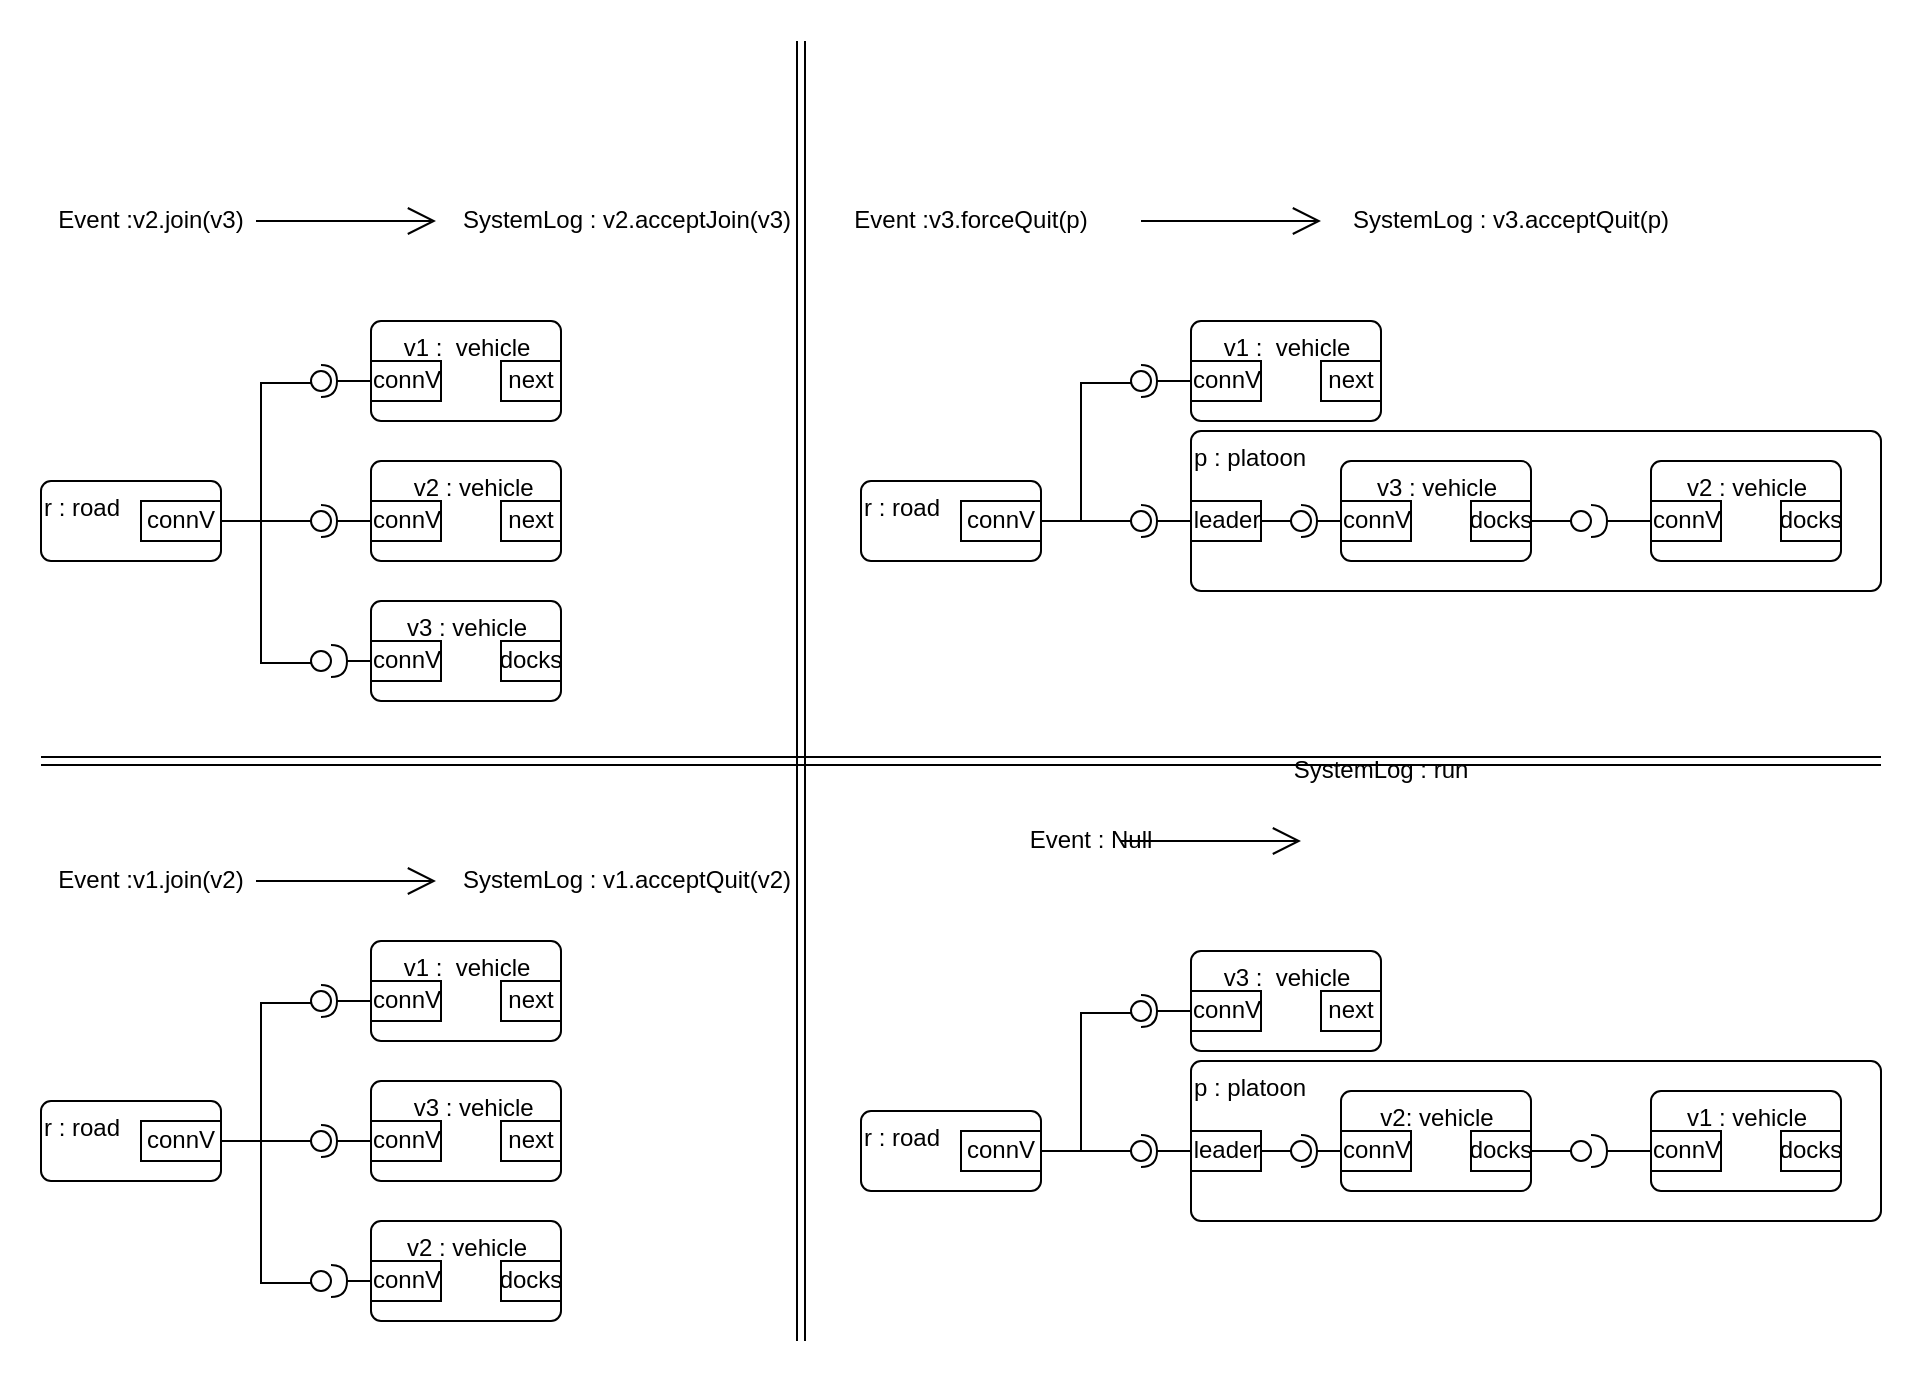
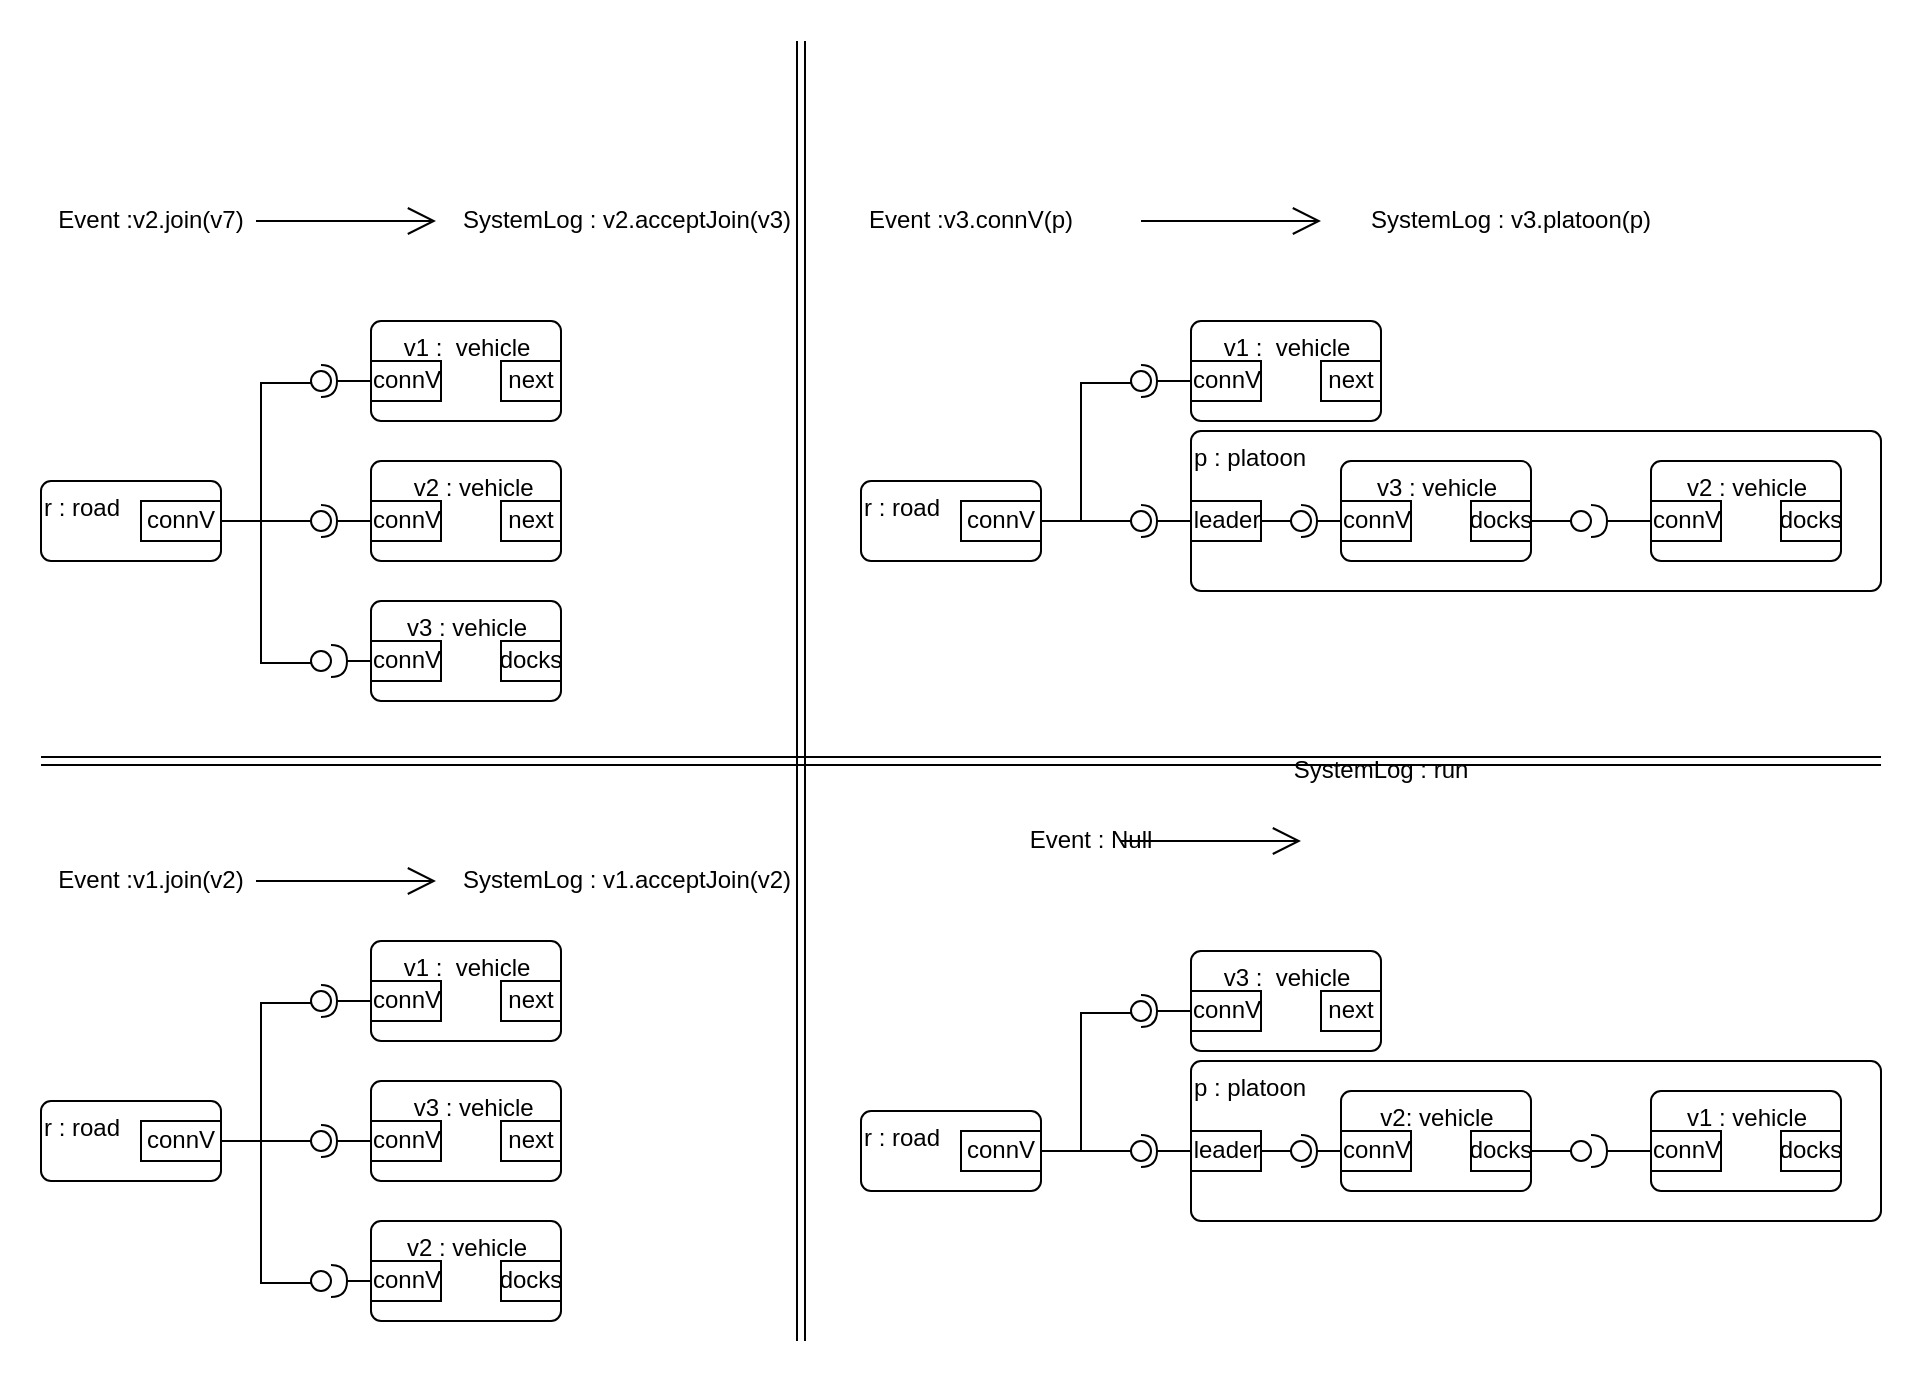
node "Event :v2.join(v3)": label "Event :v2.join(v3)" -> "Event :v2.join(v7)"
node "Event :v3.forceQuit(p)": label "Event :v3.forceQuit(p)" -> "Event :v3.connV(p)"
node "SystemLog : v3.acceptQuit(p)": label "SystemLog : v3.acceptQuit(p)" -> "SystemLog : v3.platoon(p)"
node "SystemLog : v1.acceptQuit(v2)": label "SystemLog : v1.acceptQuit(v2)" -> "SystemLog : v1.acceptJoin(v2)"
